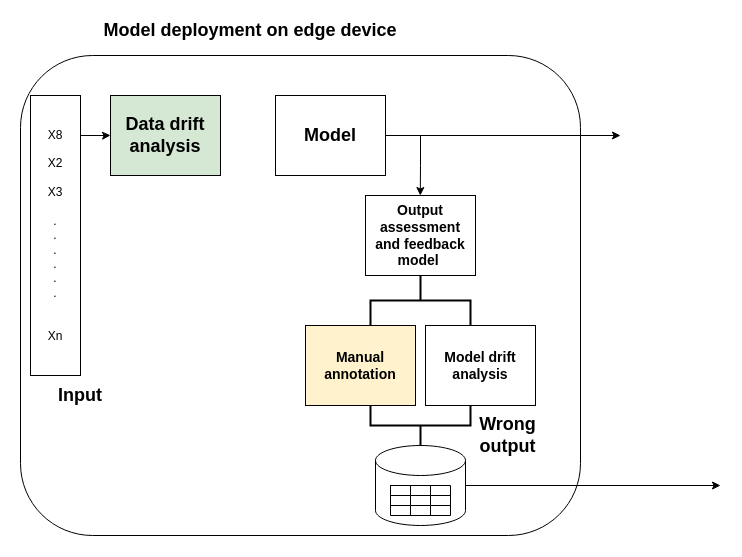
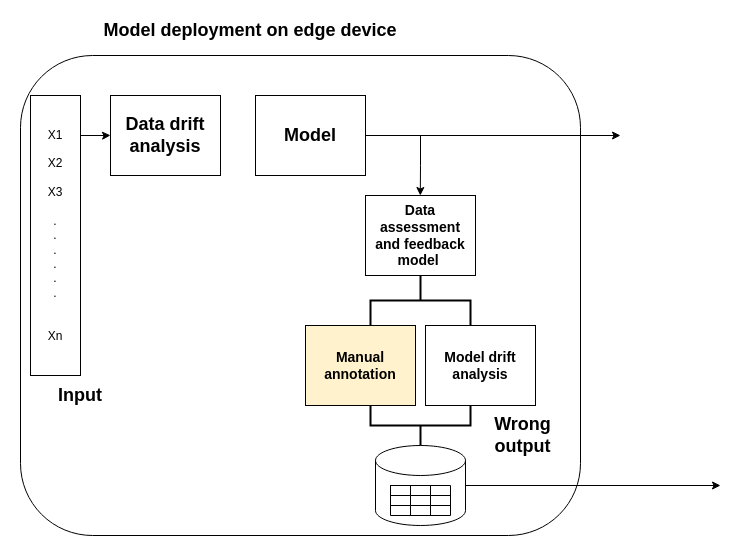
node "Data drift analysis": fillcolor #d5e8d4 -> #ffffff
node "Model": moved (331, 136) -> (311, 136)
node "X8 X2 X3 . . . . . . Xn": label "X8 X2 X3 . . . . . . Xn" -> "X1 X2 X3 . . . . . . Xn"
node "Output assessment and feedback model": label "Output assessment and feedback model" -> "Data assessment and feedback model"
node "Wrong output": moved (508, 436) -> (523, 436)
